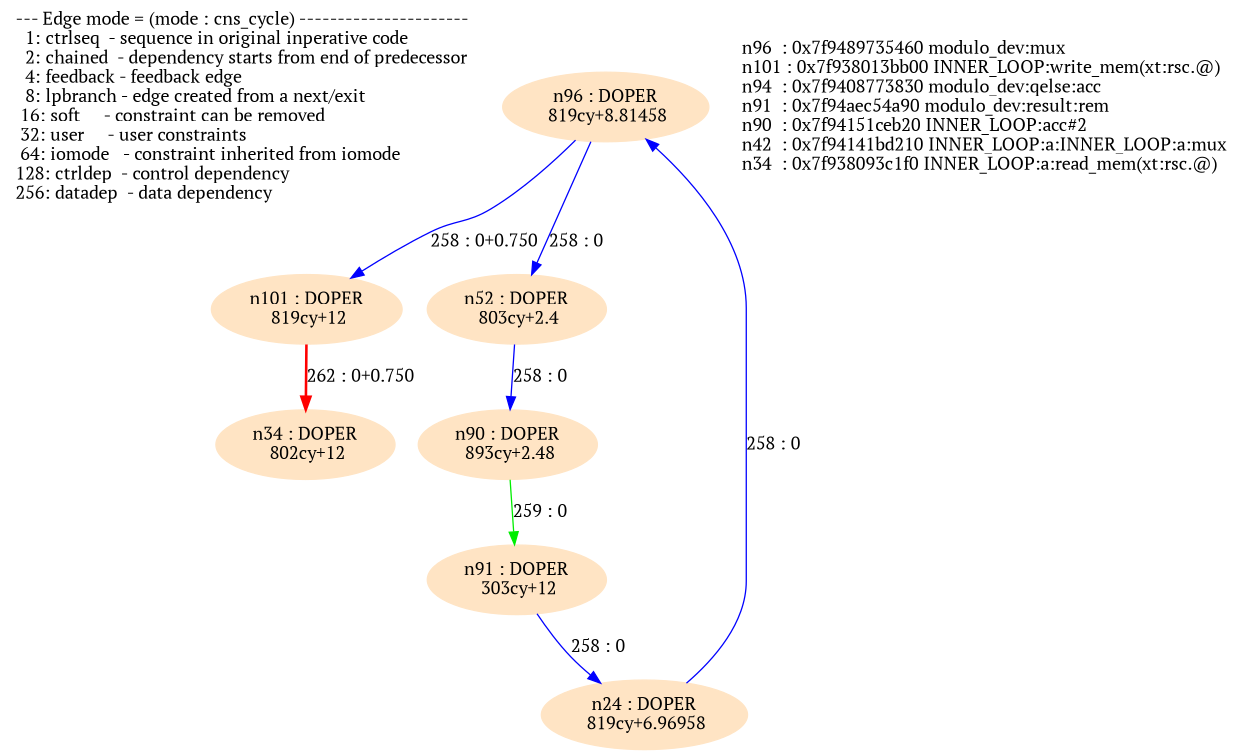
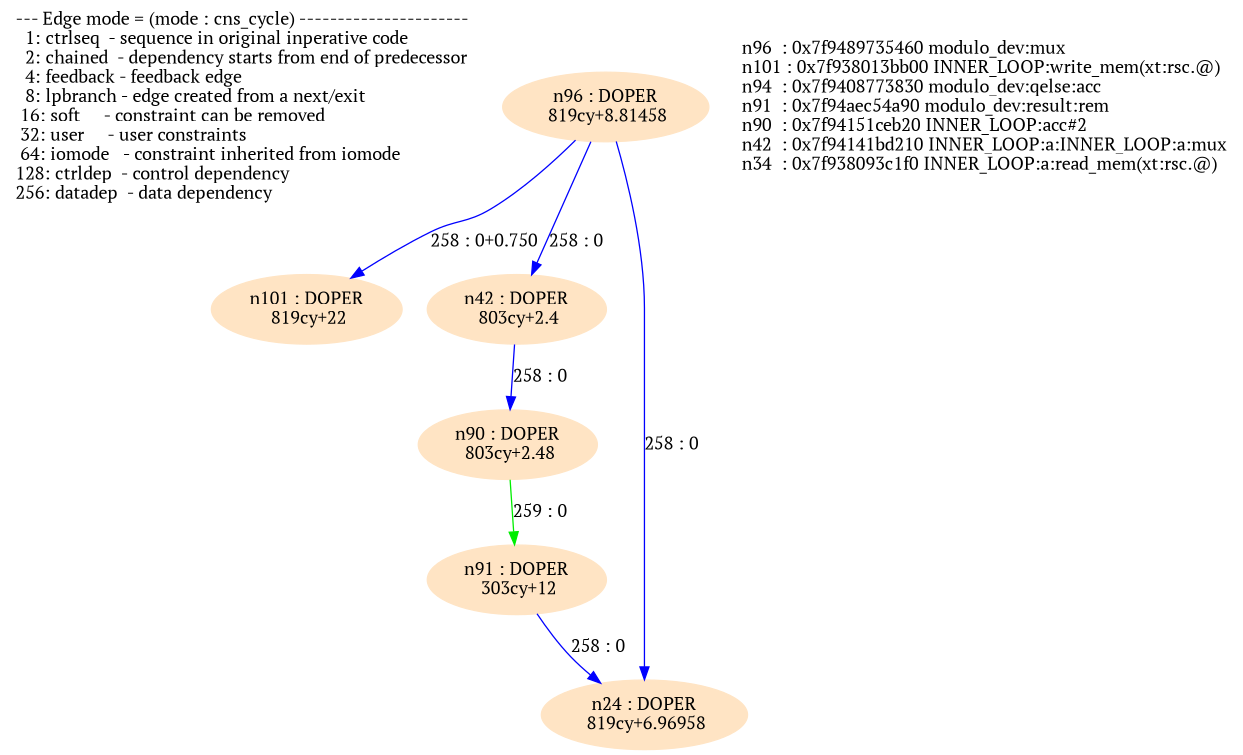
node "n101 : DOPER 819cy+12": label "n101 : DOPER 819cy+12" -> "n101 : DOPER 819cy+22"
node "n52 : DOPER 803cy+2.4": label "n52 : DOPER 803cy+2.4" -> "n42 : DOPER 803cy+2.4"
edge "n24 : DOPER 819cy+6.96958" -> "n96 : DOPER 819cy+8.81458": reversed
node "n34 : DOPER 802cy+12": removed
node "n90 : DOPER 893cy+2.48": label "n90 : DOPER 893cy+2.48" -> "n90 : DOPER 803cy+2.48"
